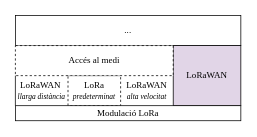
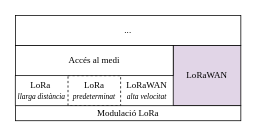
node "Accés al medi": style dashed -> solid
node "LoRaWAN llarga distància": label "LoRaWAN llarga distància" -> "LoRa llarga distància"
